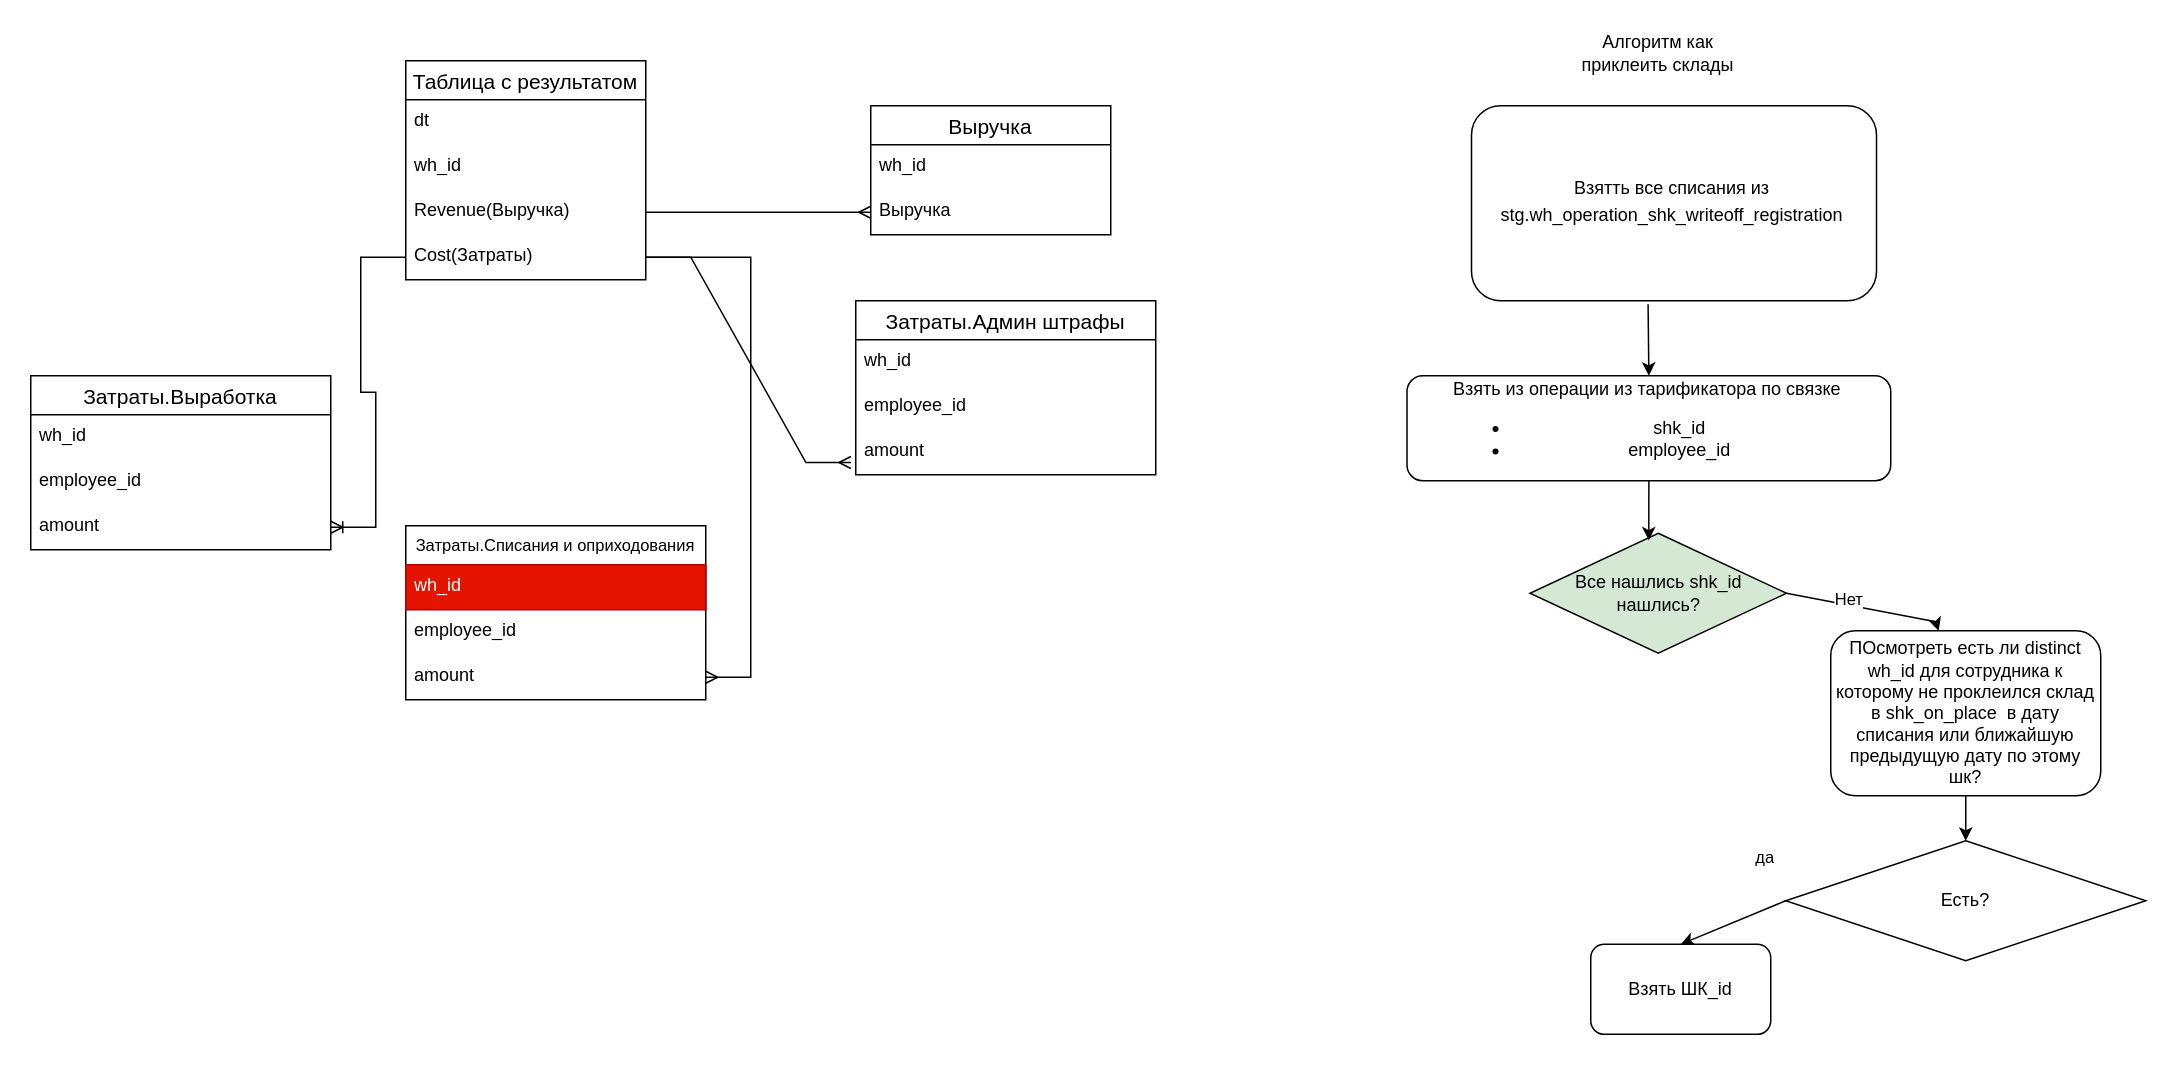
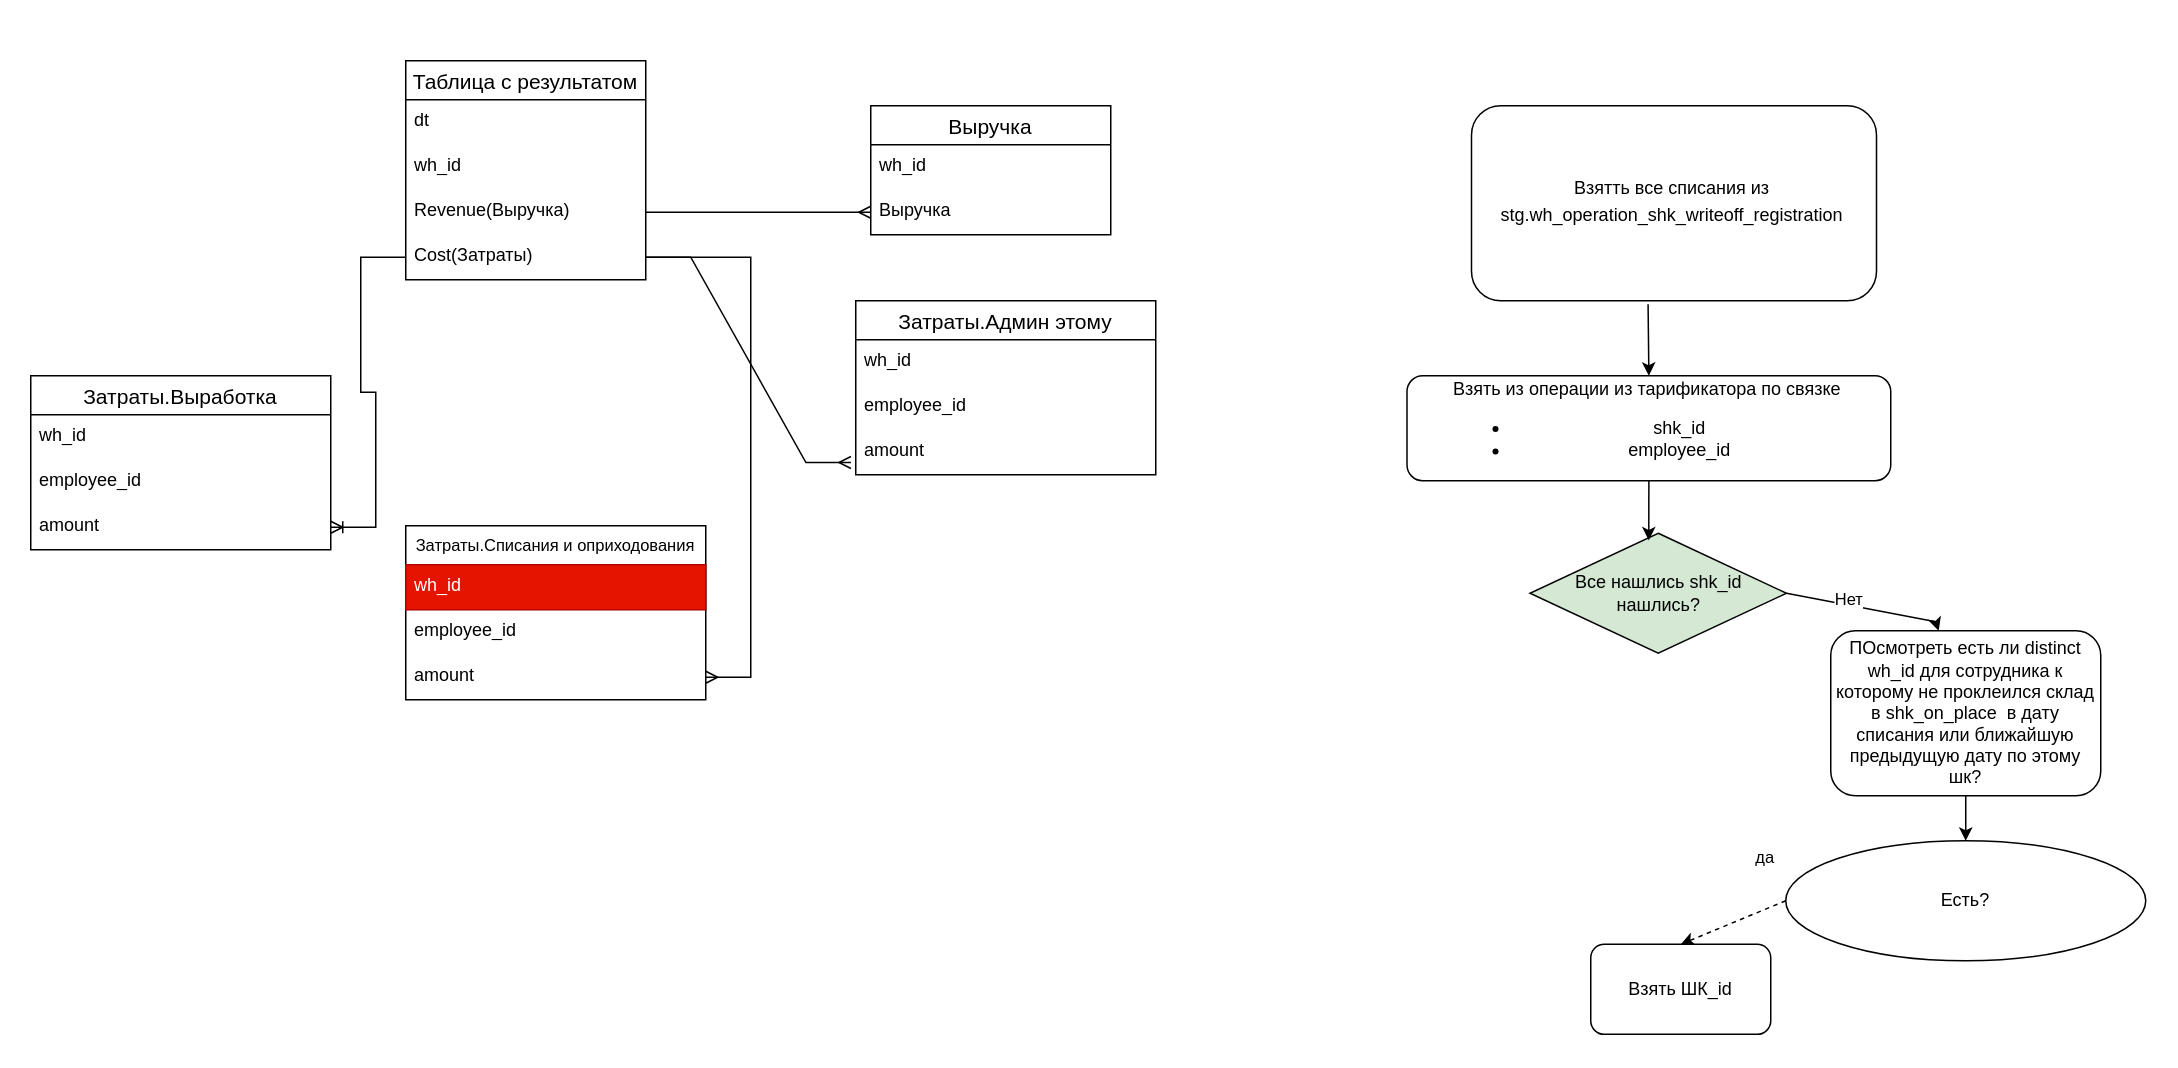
node "Алгоритм как приклеить склады": removed
node "Затраты.Админ штрафы": label "Затраты.Админ штрафы" -> "Затраты.Админ этому"
node "Есть?": shape diamond -> ellipse
edge "Есть?" -> "Взять ШК_id": style solid -> dashed
